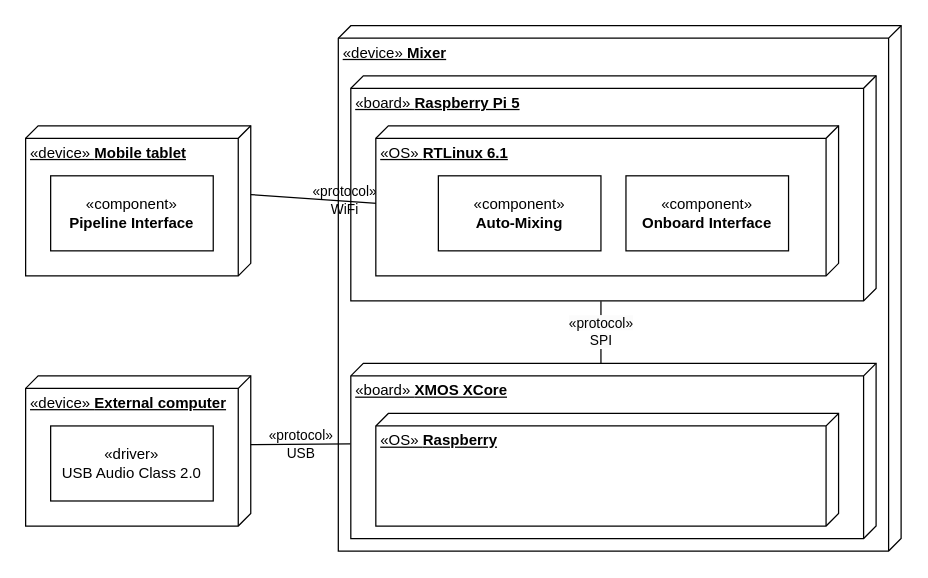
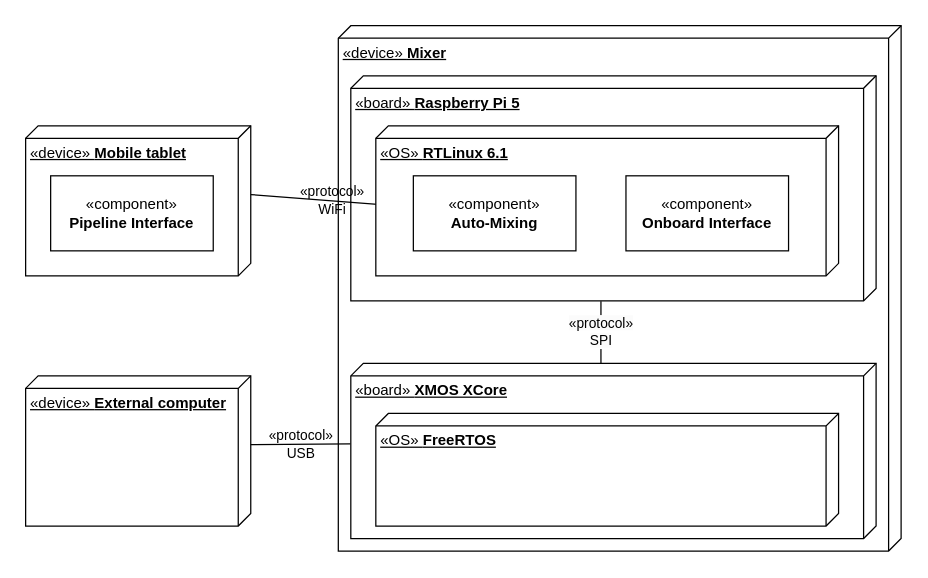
node "«component» Auto-Mixing": moved (519, 213) -> (494, 213)
node "«OS» Raspberry": label "«OS» Raspberry" -> "«OS» FreeRTOS"
node "«driver» USB Audio Class 2.0": removed
